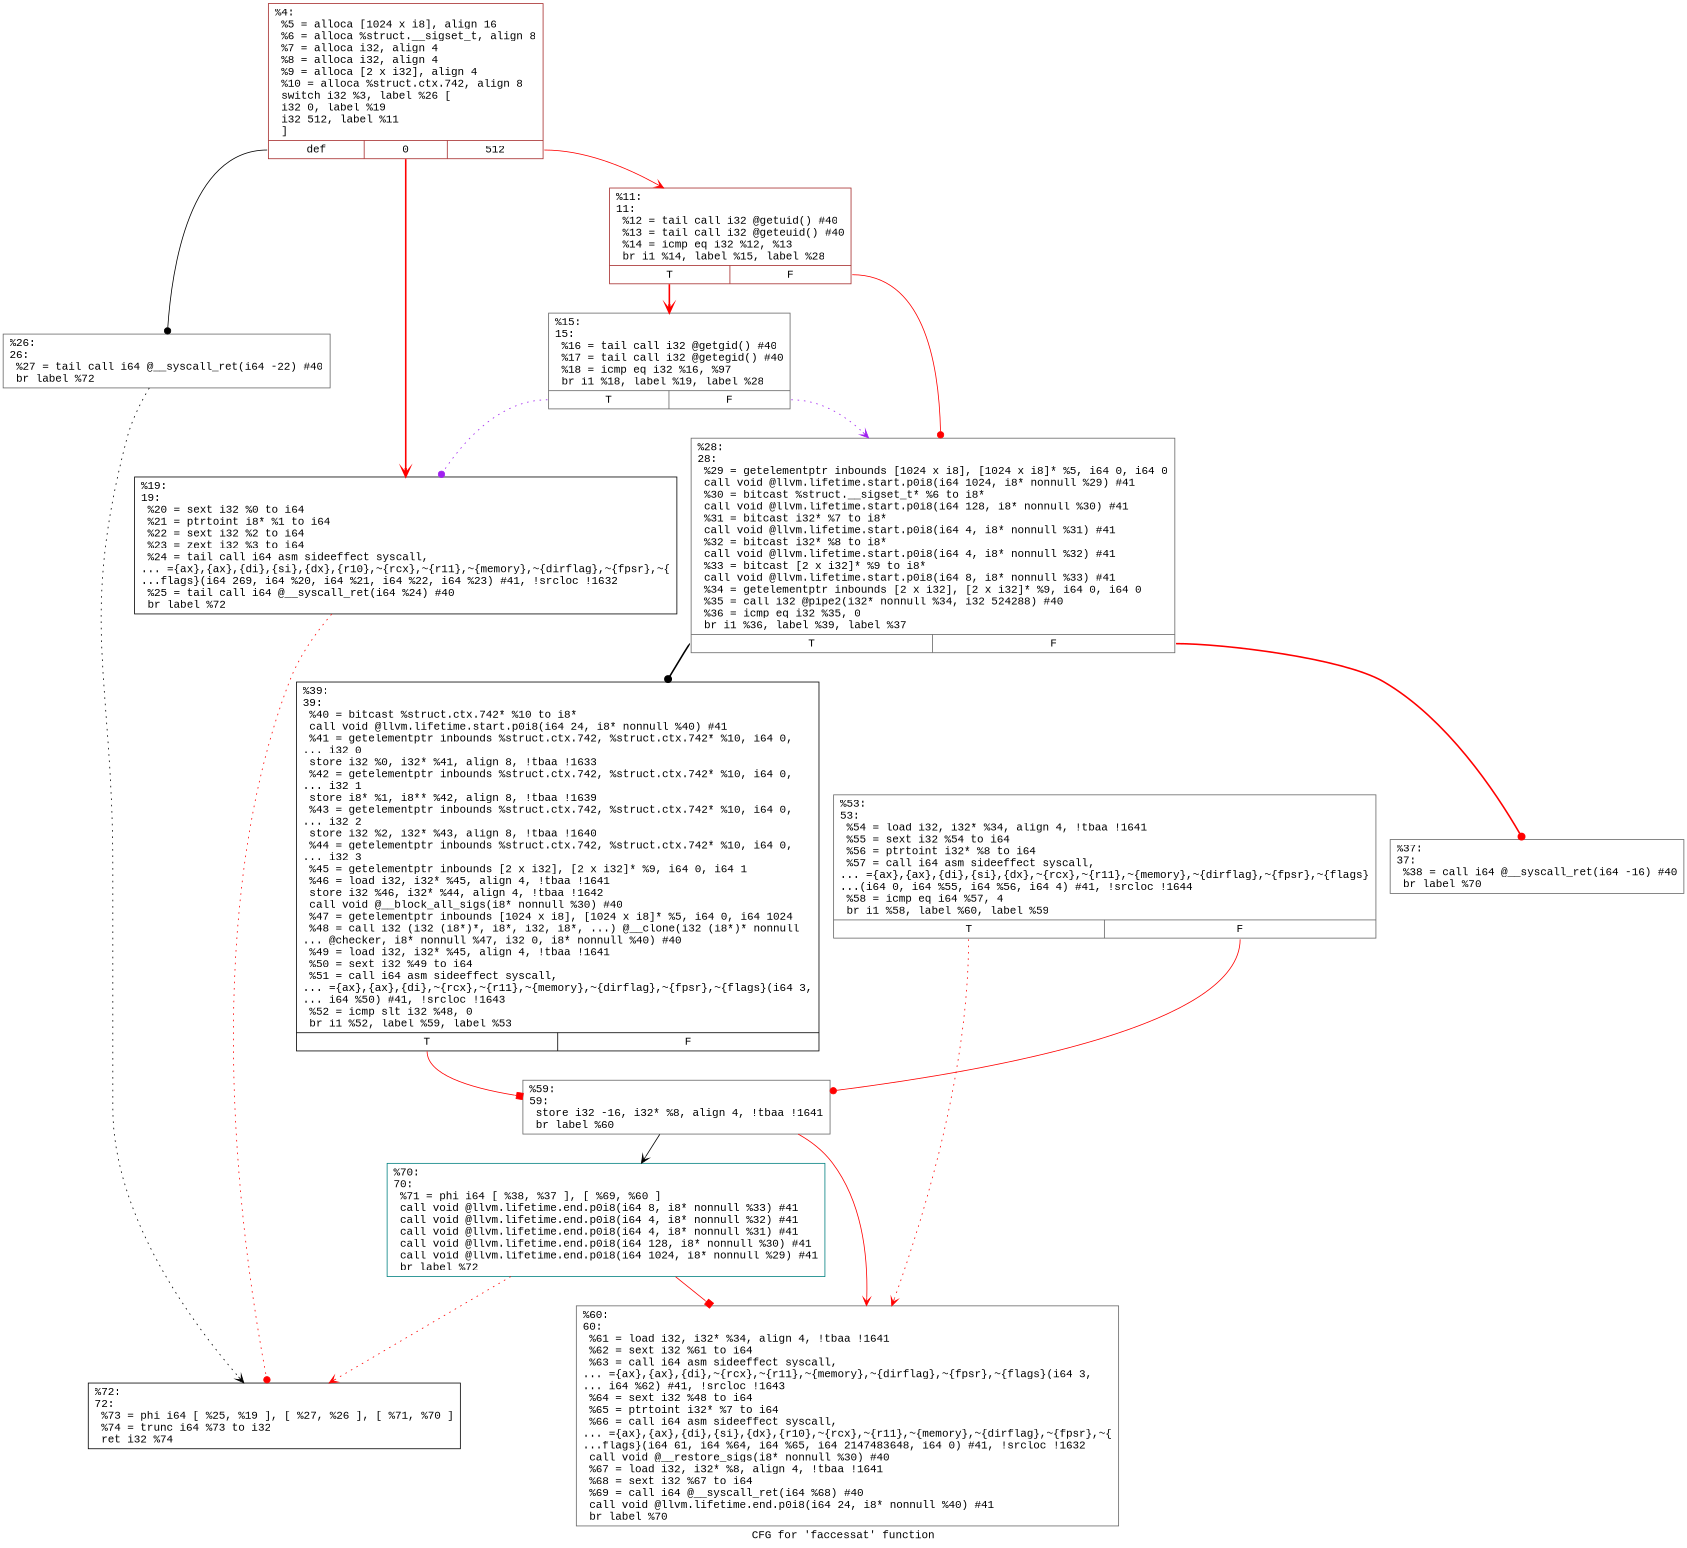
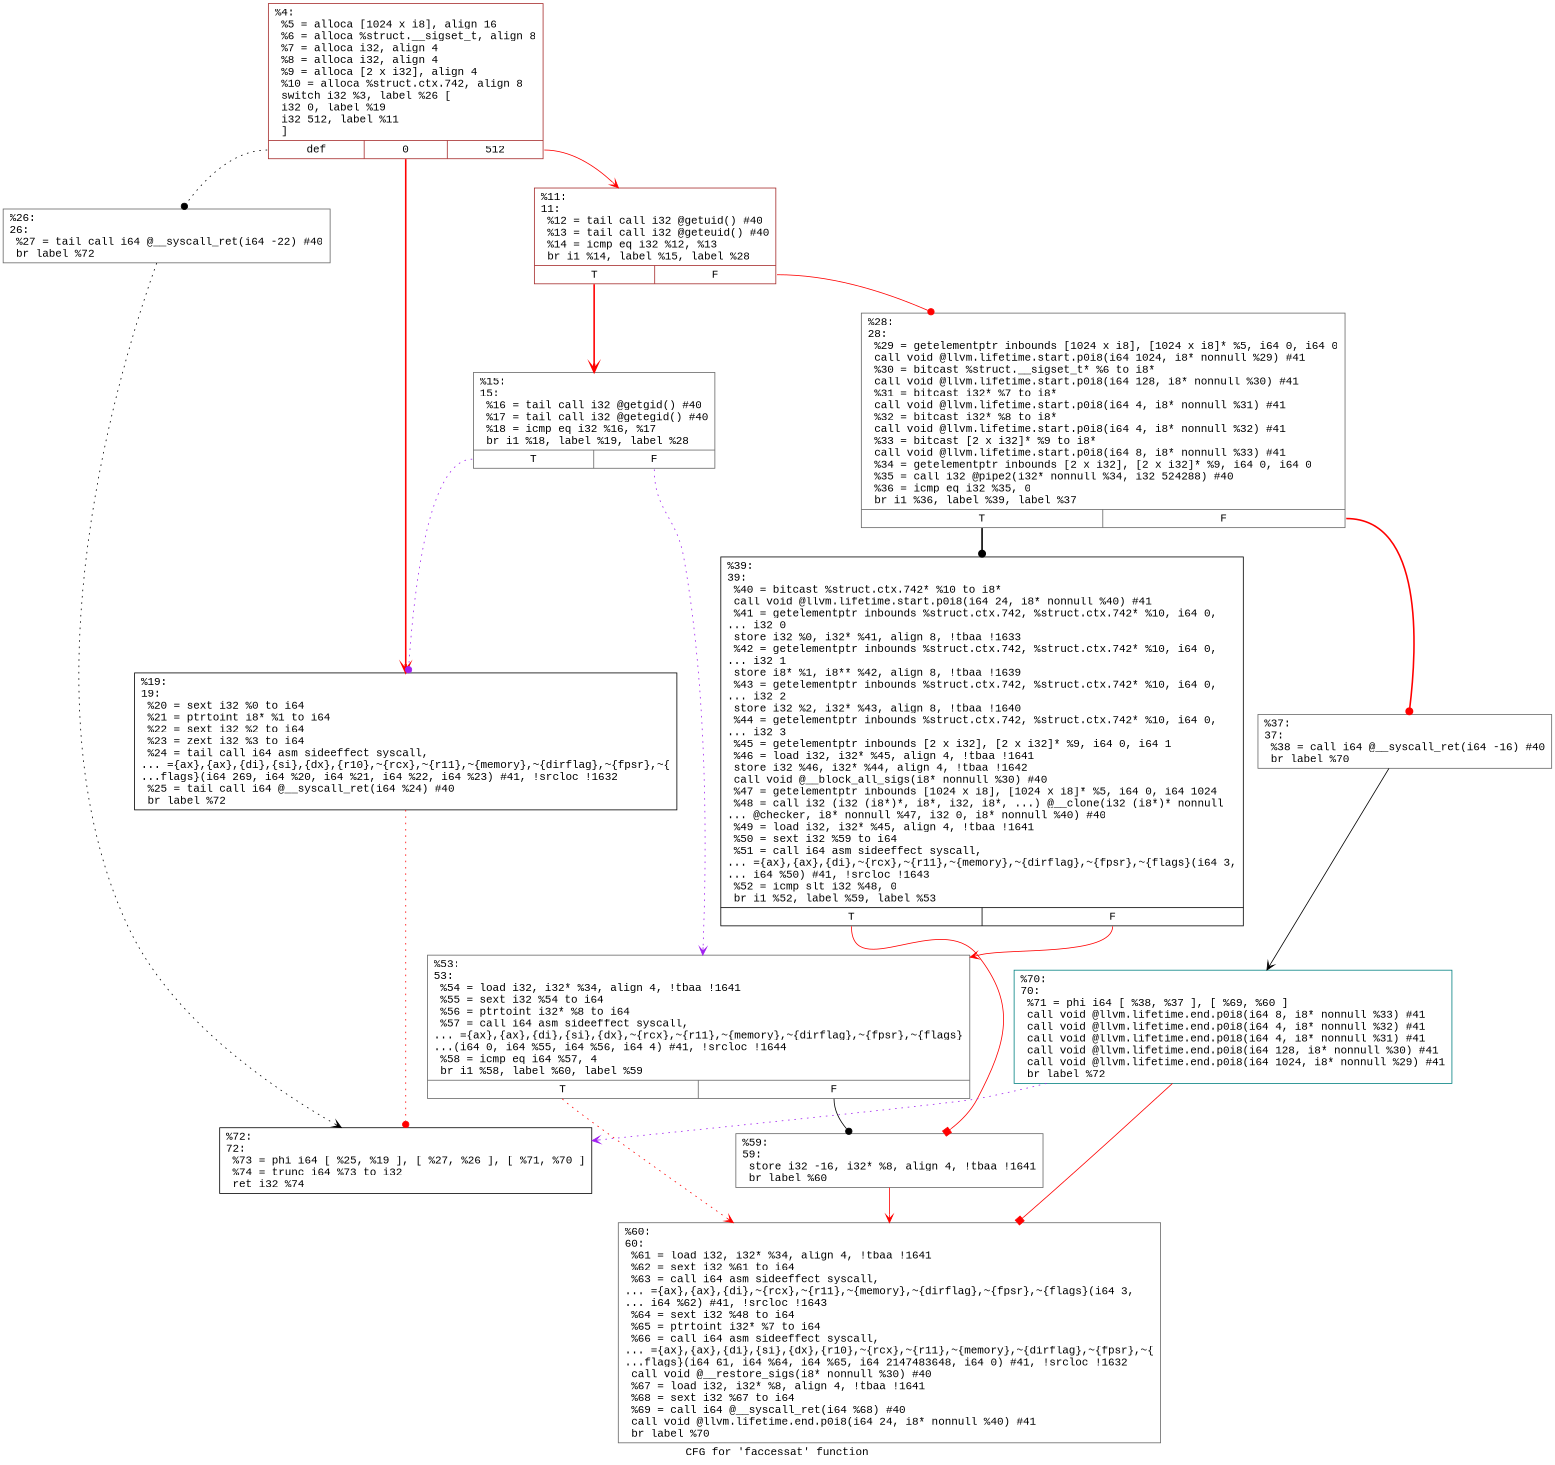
edge "%4:" -> "%26:": style solid -> dotted
node "%15:": text "%18 = icmp eq i32 %16, %97" -> "%18 = icmp eq i32 %16, %17"
edge "%15:" -> "%28:": now "%15:" -> "%53:"
edge "%39:" -> "%53:": added
node "%39:": text "%50 = sext i32 %49 to i64" -> "%50 = sext i32 %59 to i64"
edge "%53:" -> "%59:": color red -> black
edge "%59:" -> "%70:": now "%37:" -> "%70:"
edge "%70:" -> "%72:": color red -> purple
